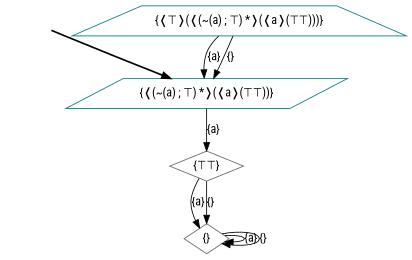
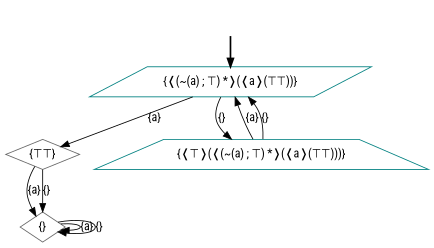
edge "{❬(~(a) ; ⊤) *❭(❬a❭(⊤⊤))}" -> "{❬⊤❭(❬(~(a) ; ⊤) *❭(❬a❭(⊤⊤)))}": added, label "{}"
